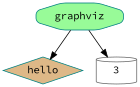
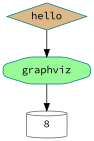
edge "graphviz" -> "hello": reversed
node "3": label "3" -> "8"
